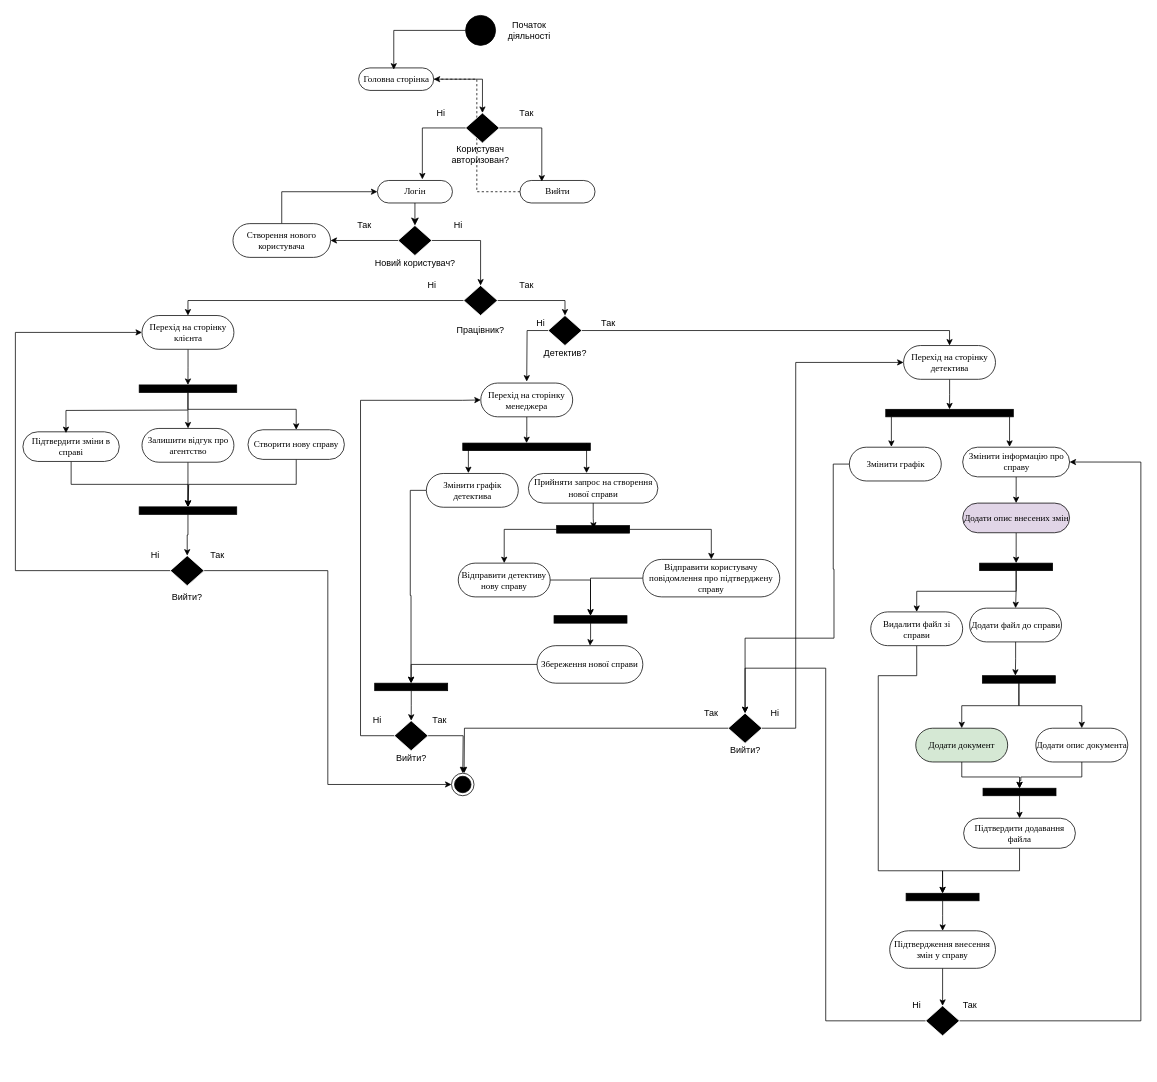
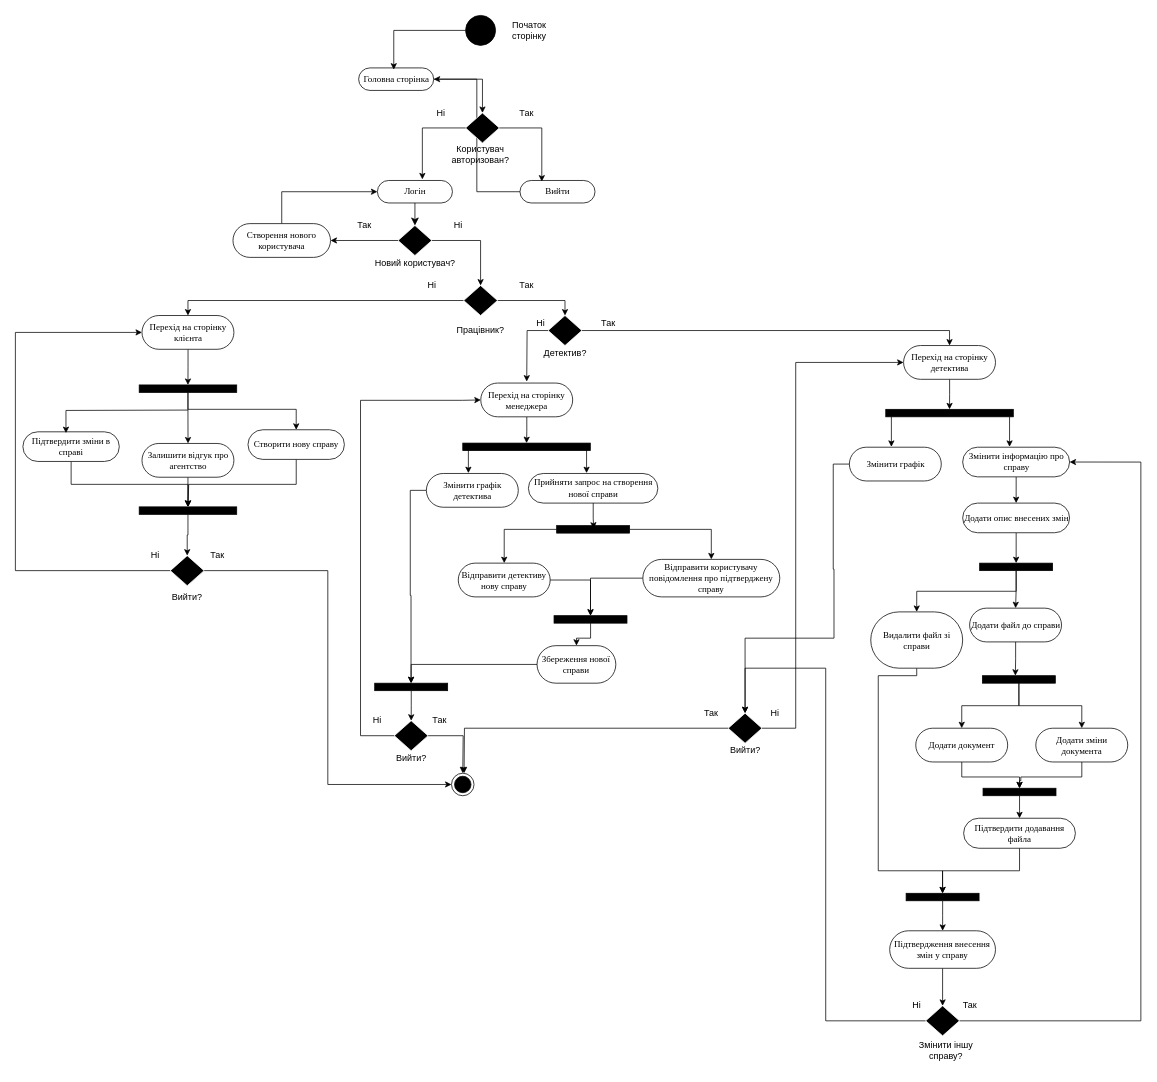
node "Початок діяльності": label "Початок діяльності" -> "Початок сторінку"
edge "Вийти" -> "Головна сторінка": style dashed -> solid
node "Залишити відгук про агентство": moved (188, 445) -> (188, 460)
node "Додати опис внесених змін": fillcolor #e1d5e7 -> #ffffff
node "Видалити файл зі справи": size 92x34 -> 92x56
node "Збереження нової справи": size 106x38 -> 79x38
node "Додати документ": fillcolor #d5e8d4 -> #ffffff
node "Додати опис документа": label "Додати опис документа" -> "Додати зміни документа"
node "Змінити іншу справу?": added
